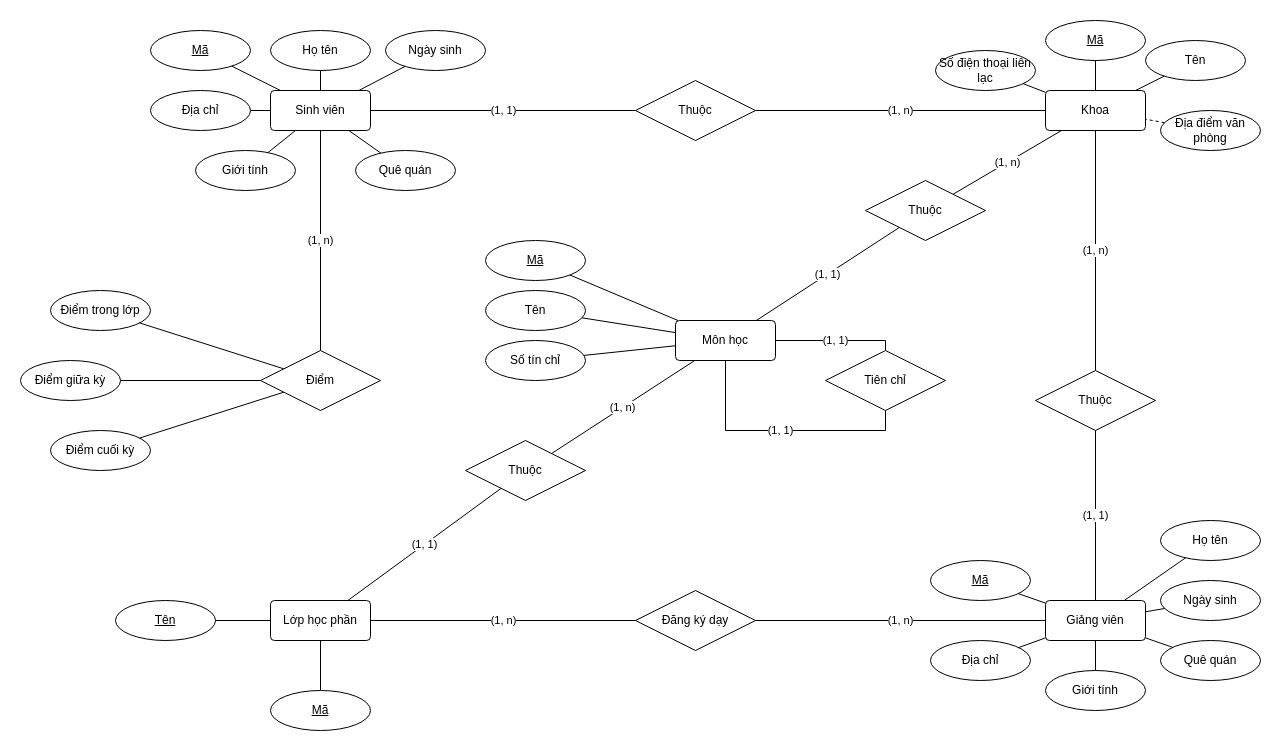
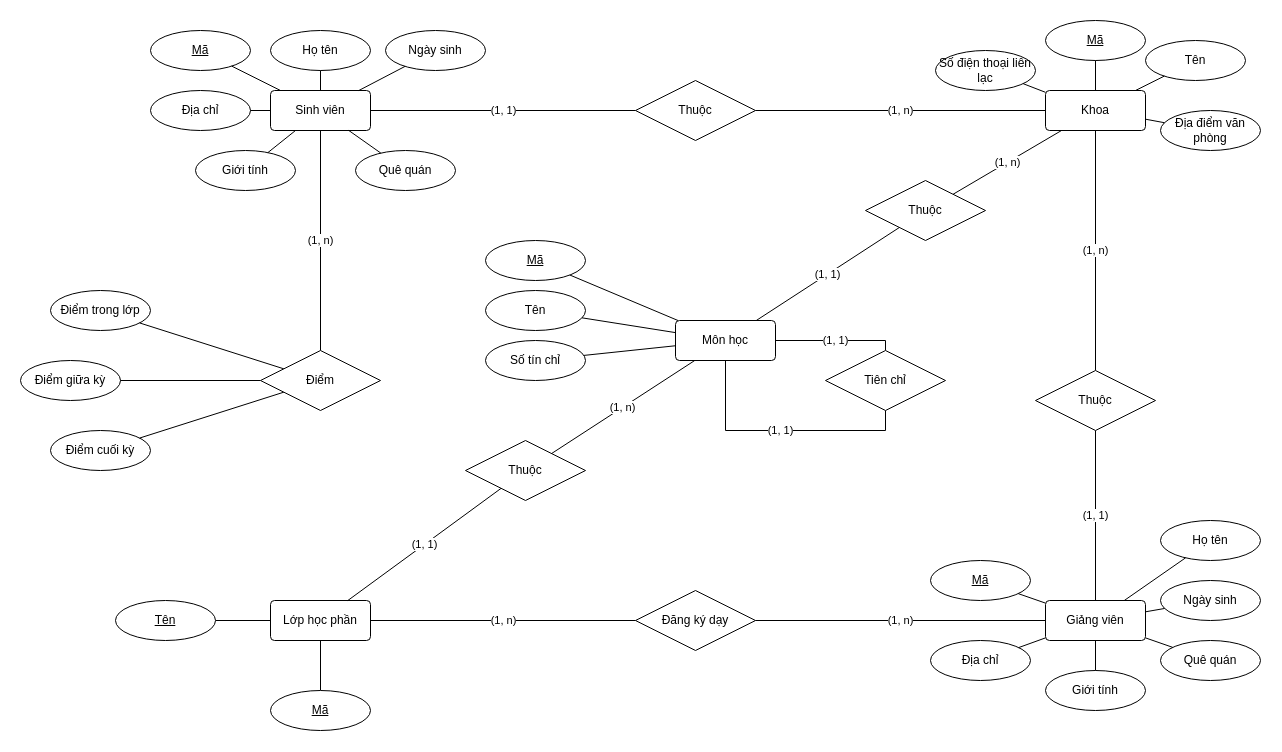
edge "Khoa" -- "Địa điểm văn phòng": style dashed -> solid
